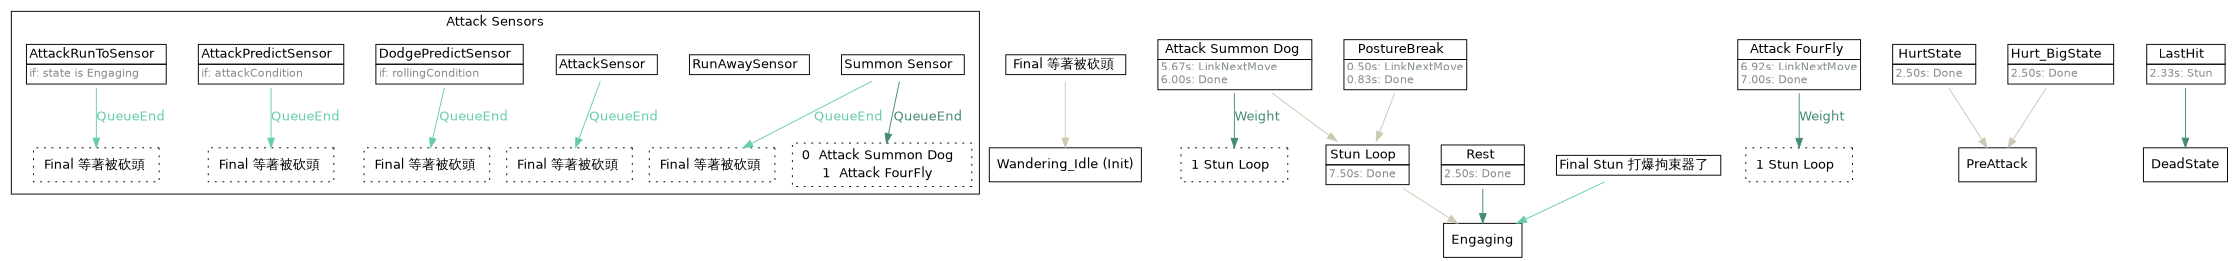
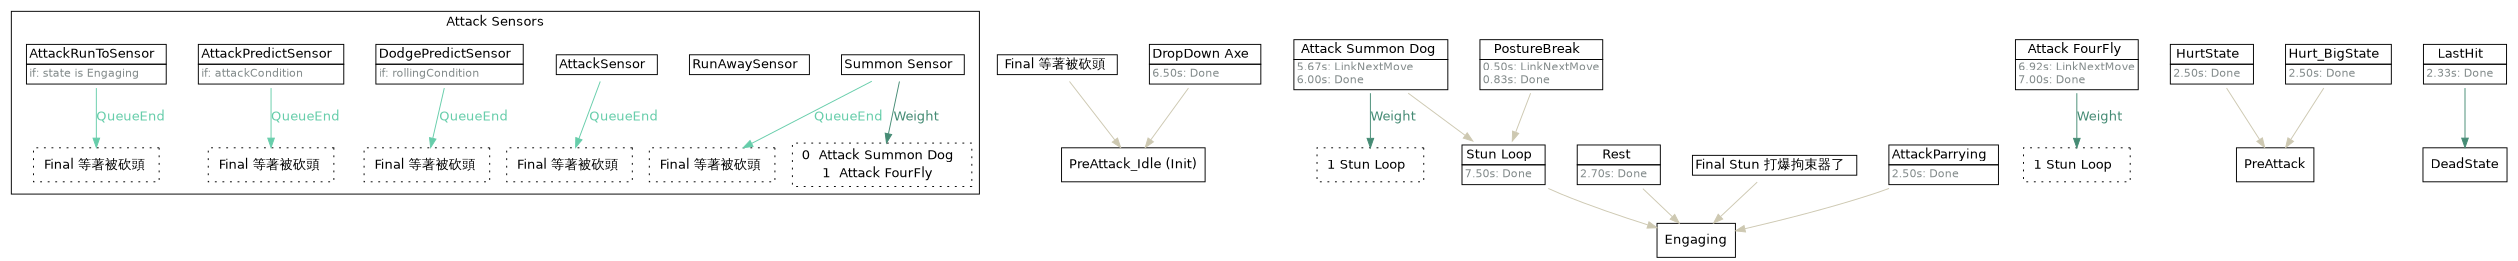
node "DropDown Axe": added
node "LastHit": text "2.33s: Stun" -> "2.33s: Done"
edge "Summon Sensor" -> "0  Attack Summon Dog": label "QueueEnd" -> "Weight"
node "Wandering_Idle (Init)": label "Wandering_Idle (Init)" -> "PreAttack_Idle (Init)"
node "AttackParrying": added
node "Rest": text "2.50s: Done" -> "2.70s: Done"
edge "Rest" -> "Engaging": color aquamarine4 -> cornsilk3
edge "Final Stun 打爆拘束器了" -> "Engaging": color aquamarine3 -> cornsilk3
